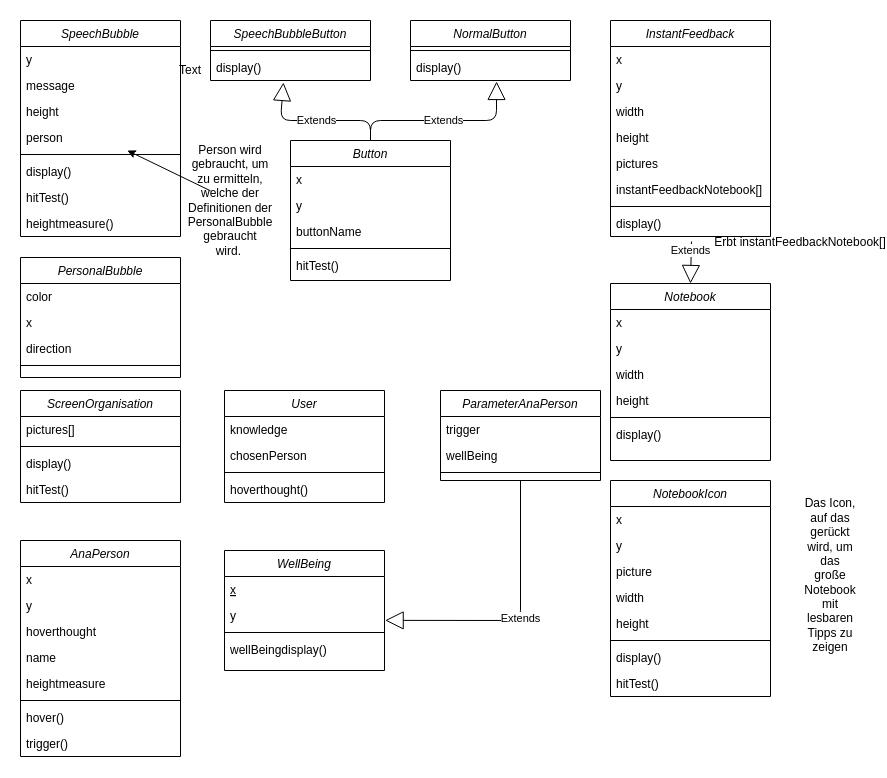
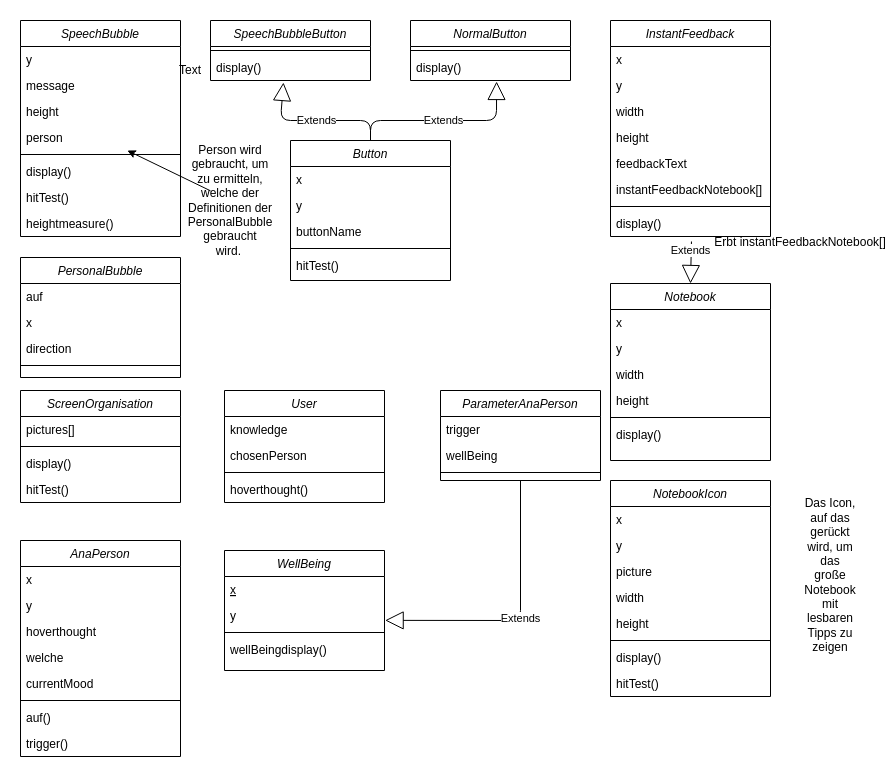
node "pictures": label "pictures" -> "feedbackText"
node "color": label "color" -> "auf"
node "name": label "name" -> "welche"
node "heightmeasure": label "heightmeasure" -> "currentMood"
node "hover()": label "hover()" -> "auf()"
